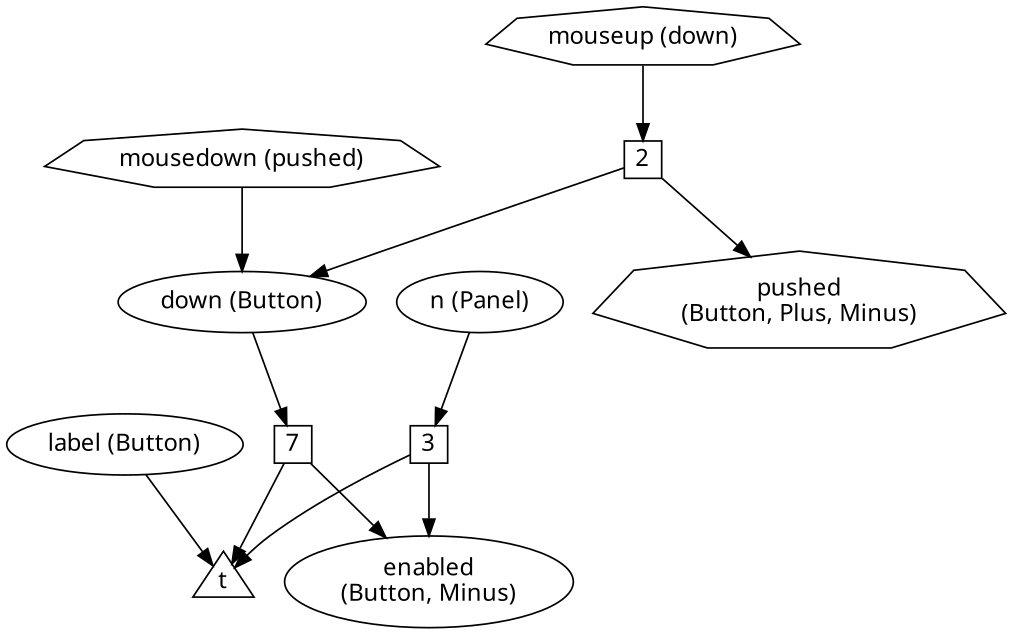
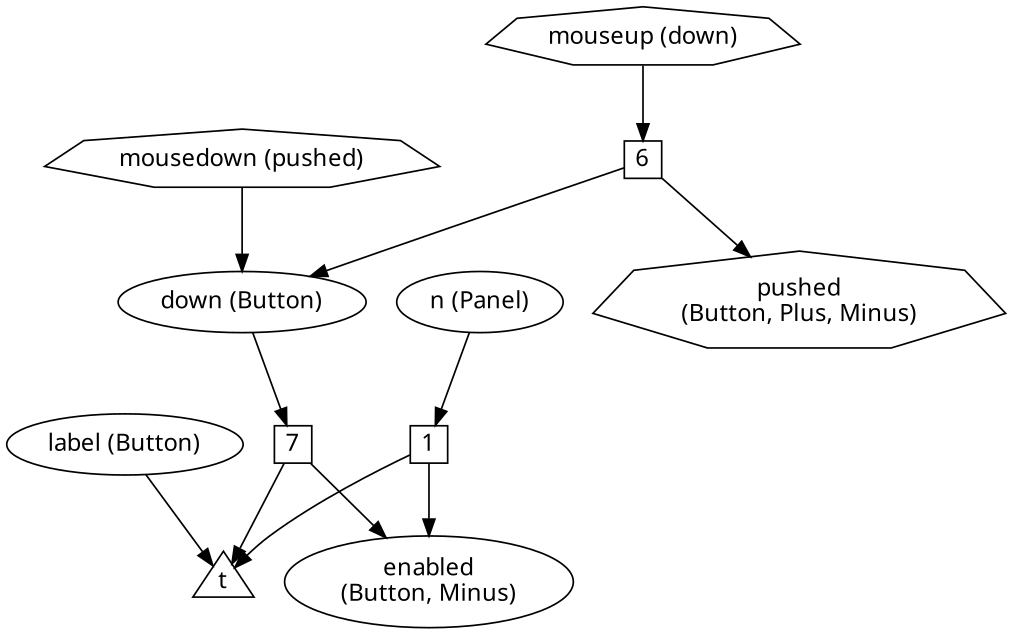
node "2": label "2" -> "6"
node "3": label "3" -> "1"
